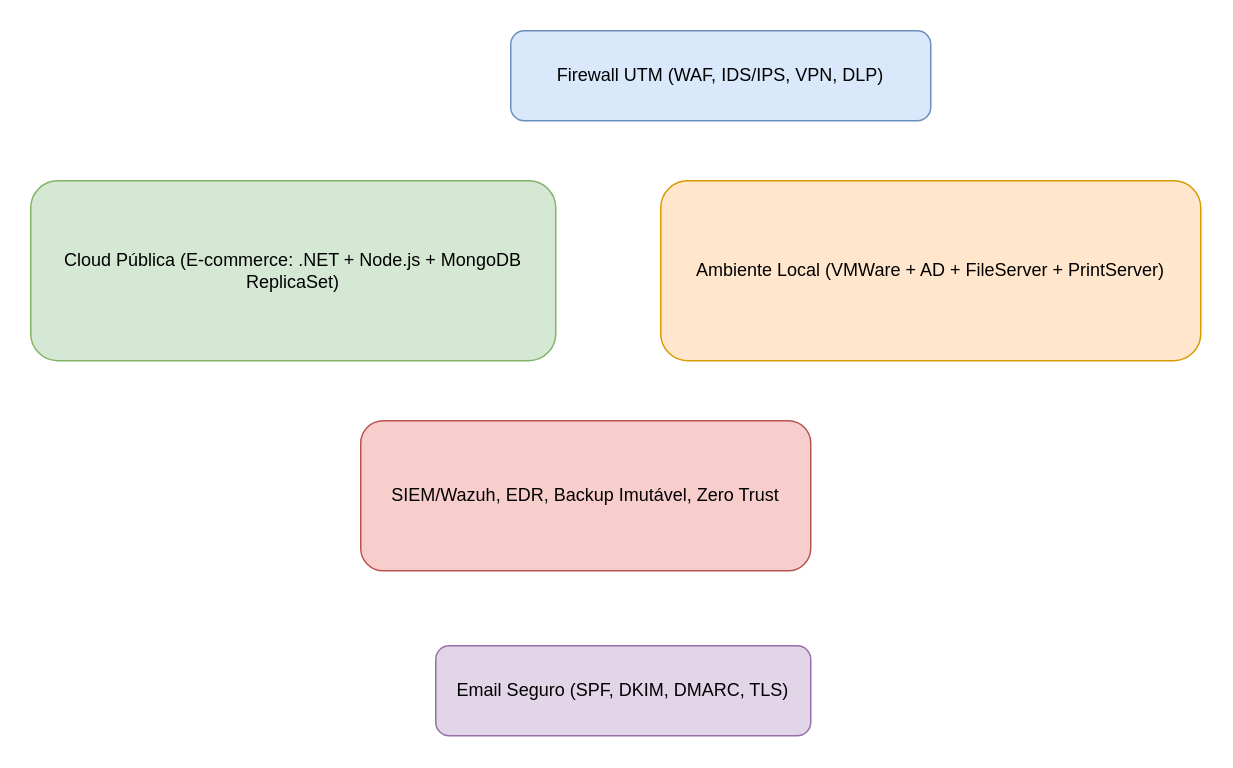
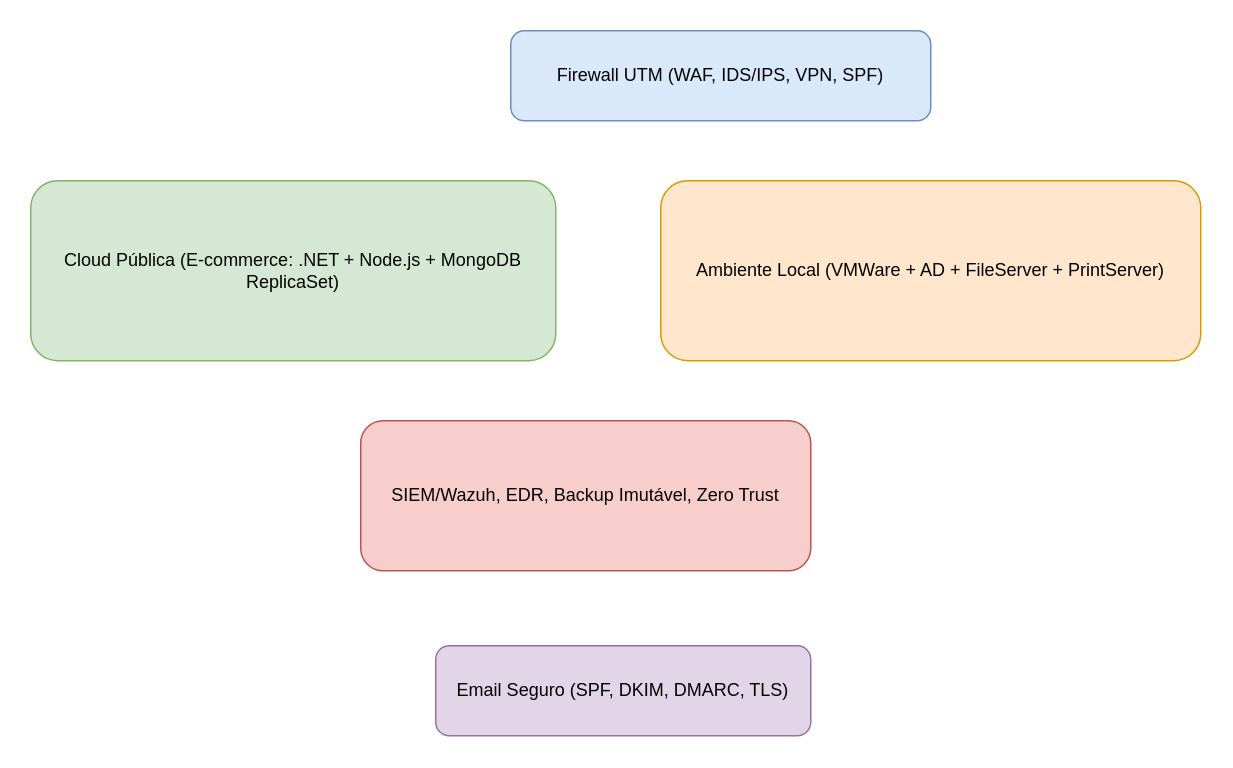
node "Firewall UTM (WAF, IDS/IPS, VPN, DLP)": label "Firewall UTM (WAF, IDS/IPS, VPN, DLP)" -> "Firewall UTM (WAF, IDS/IPS, VPN, SPF)"
